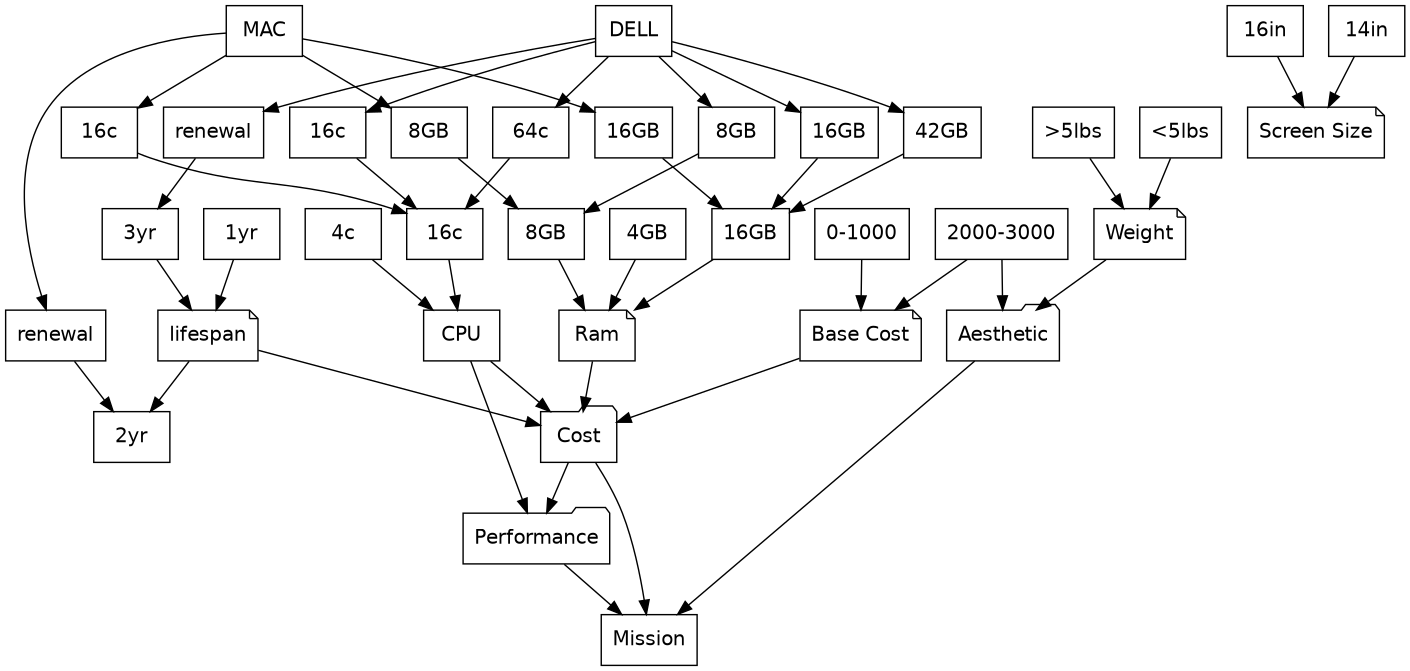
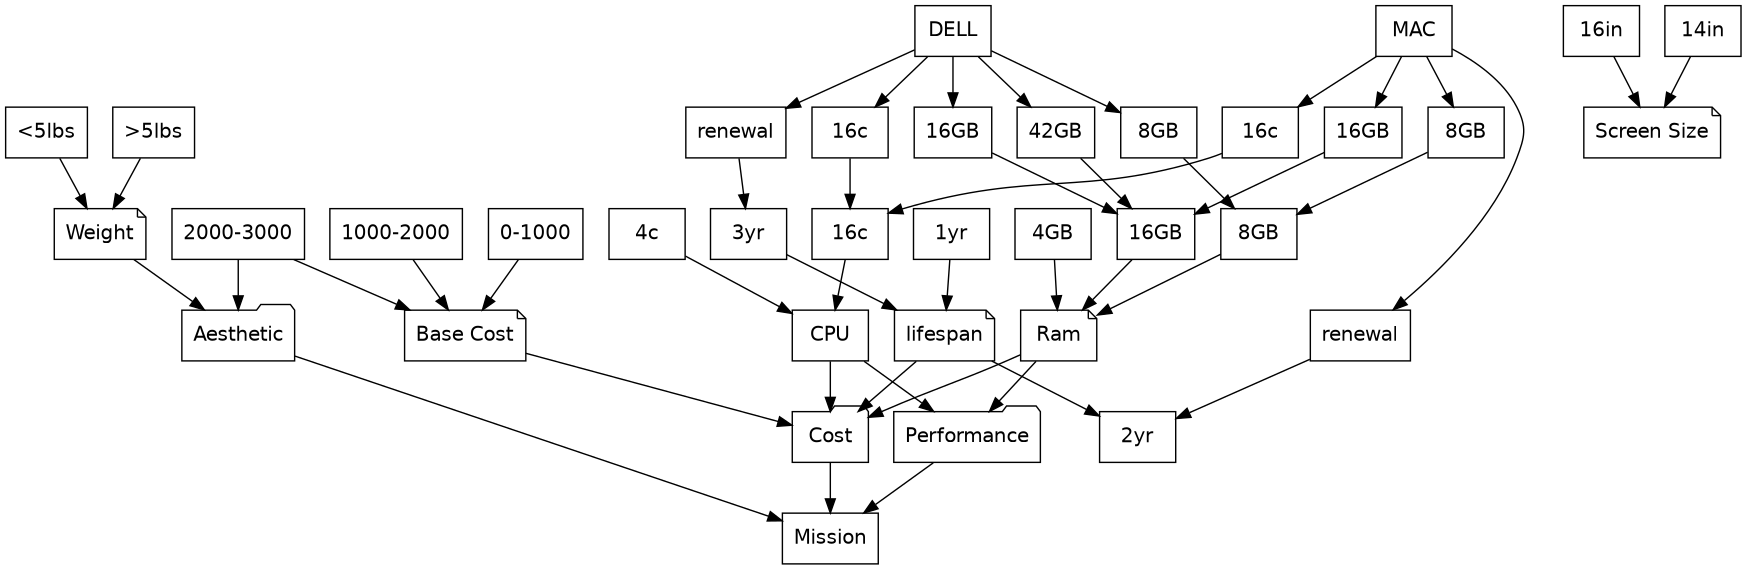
node "64c": removed
node "1000-2000": added
edge "Cost" -> "Performance": now "Ram" -> "Performance"
